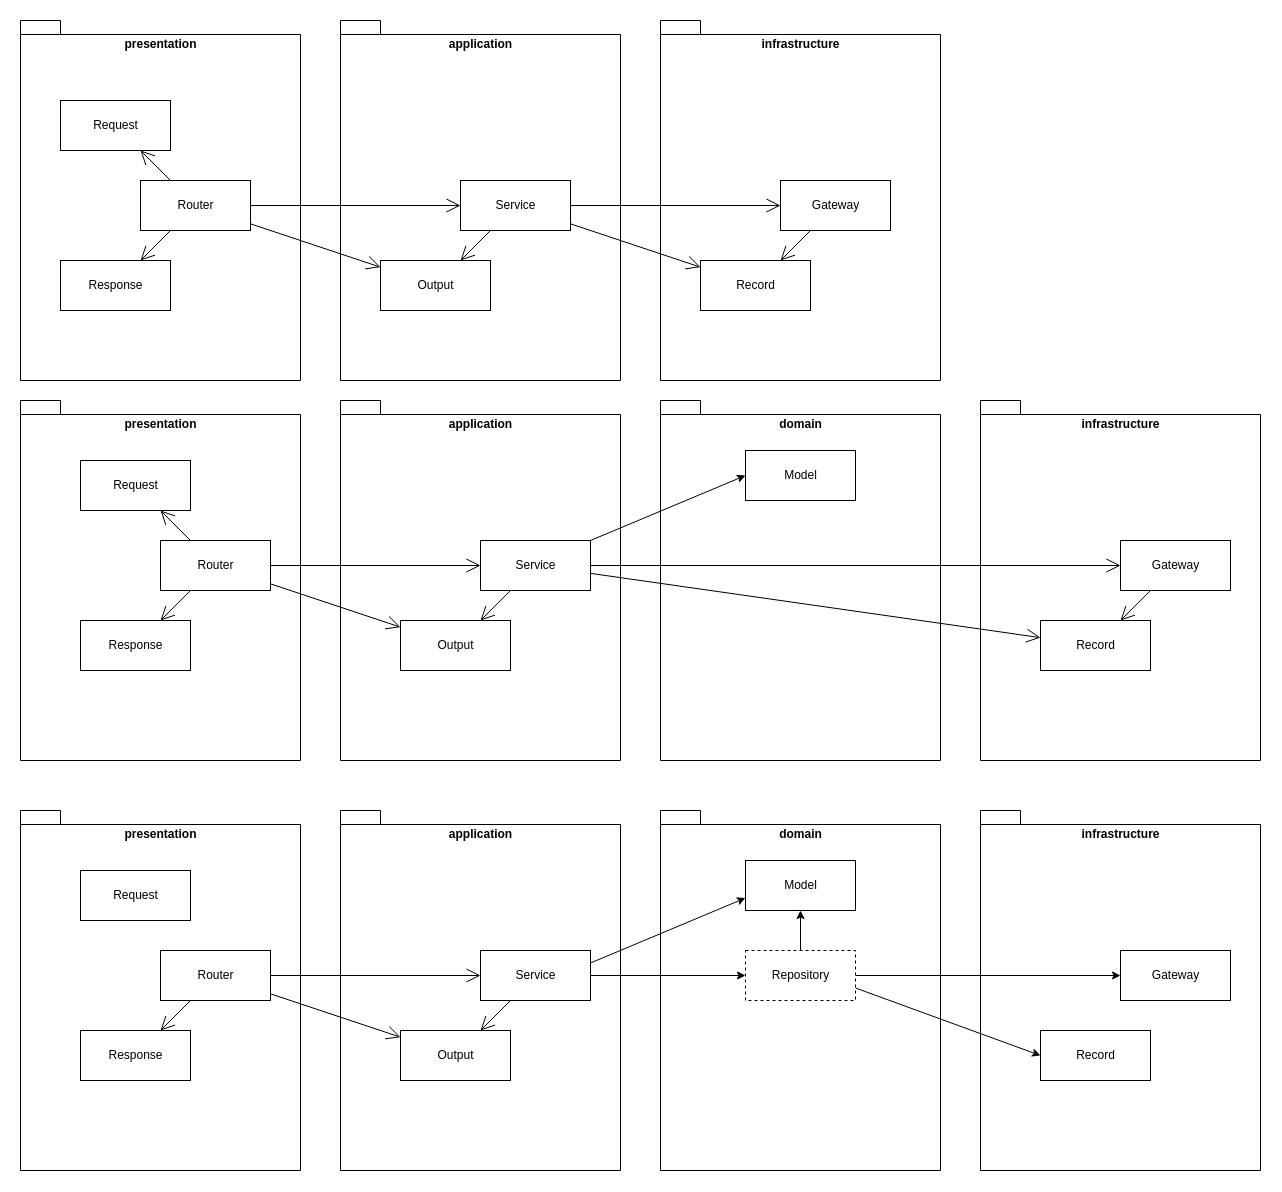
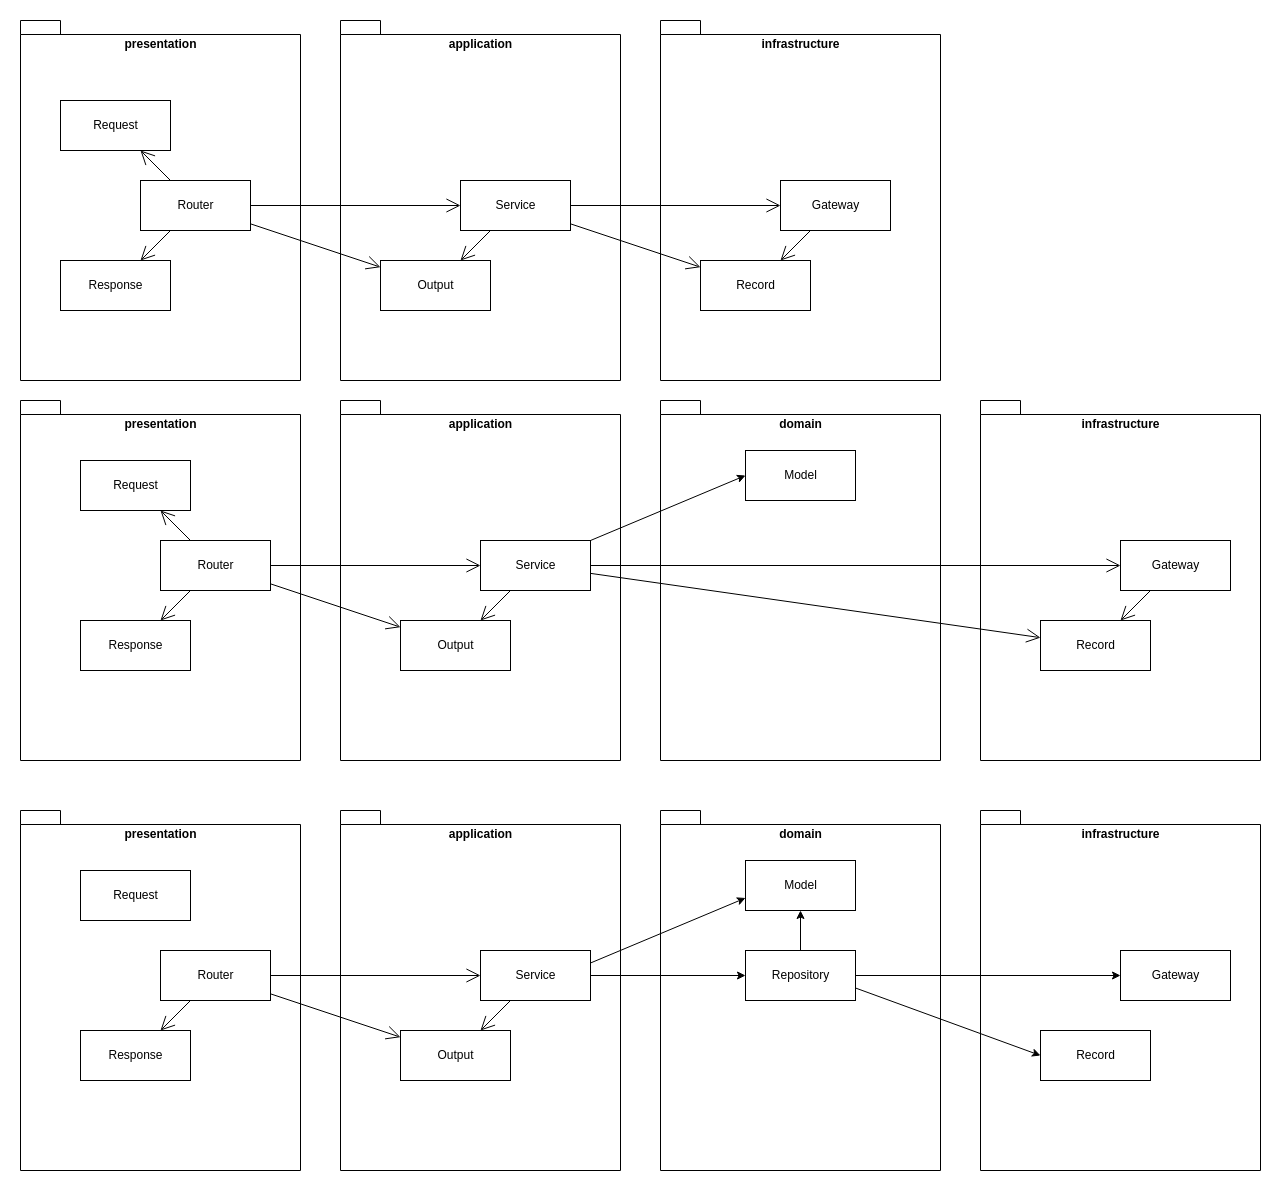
node "Repository": style dashed -> solid
